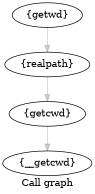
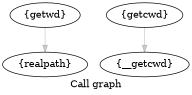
edge "{realpath}" -> "{getcwd}": removed
